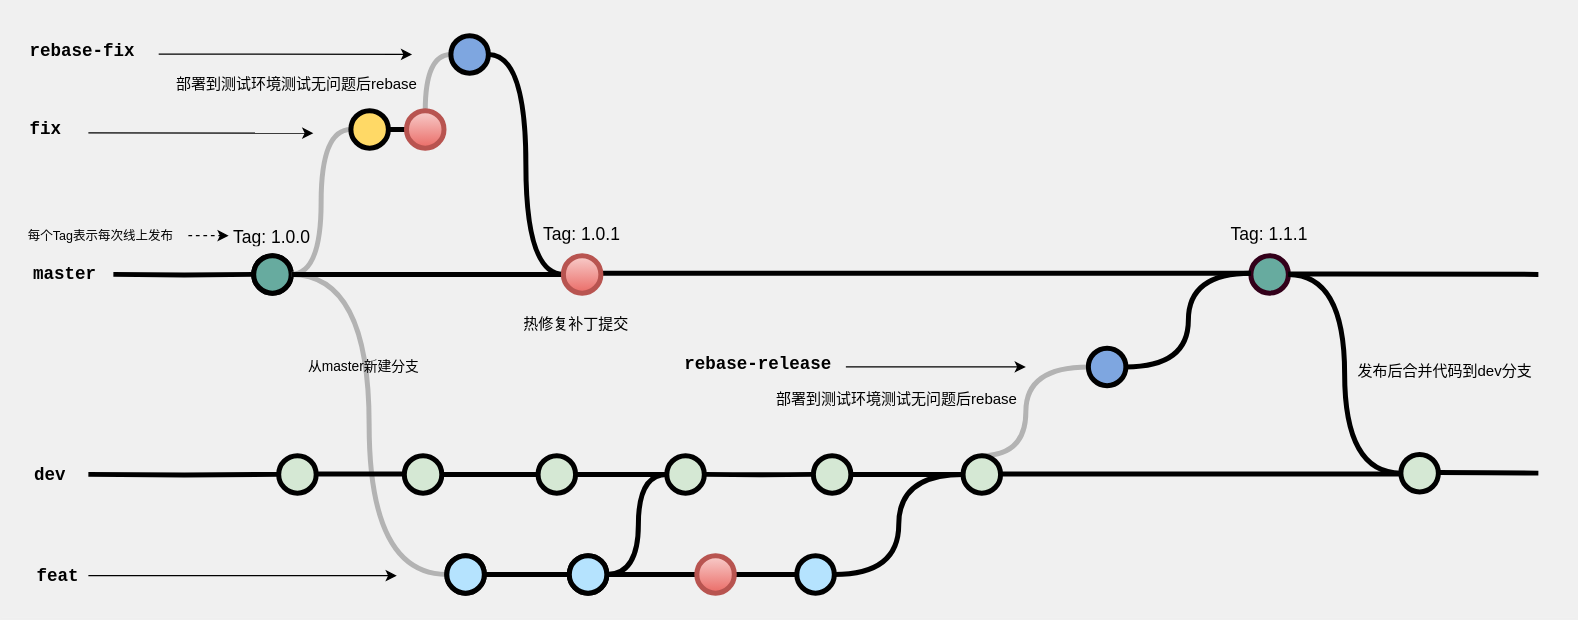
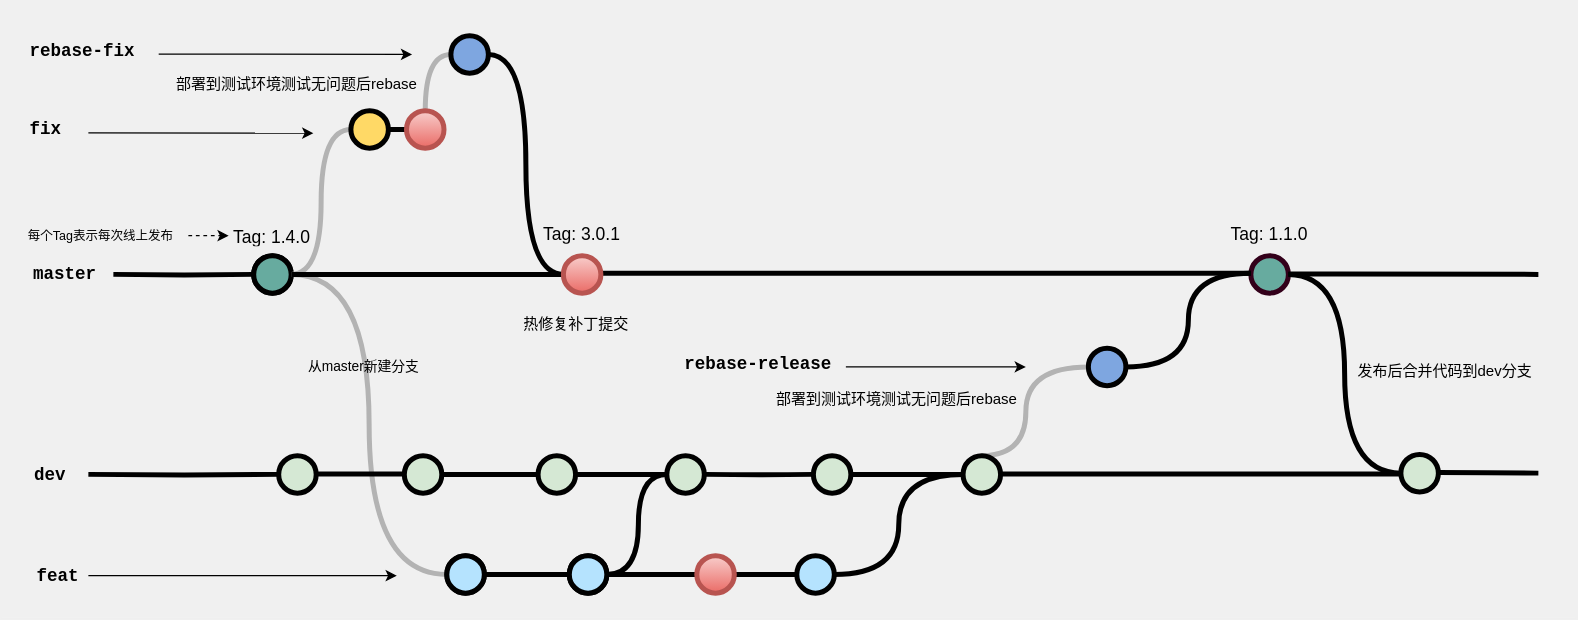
node "Tag: 1.0.1": label "Tag: 1.0.1" -> "Tag: 3.0.1"
node "Tag: 1.1.1": label "Tag: 1.1.1" -> "Tag: 1.1.0"
node "Tag: 1.0.0": label "Tag: 1.0.0" -> "Tag: 1.4.0"
